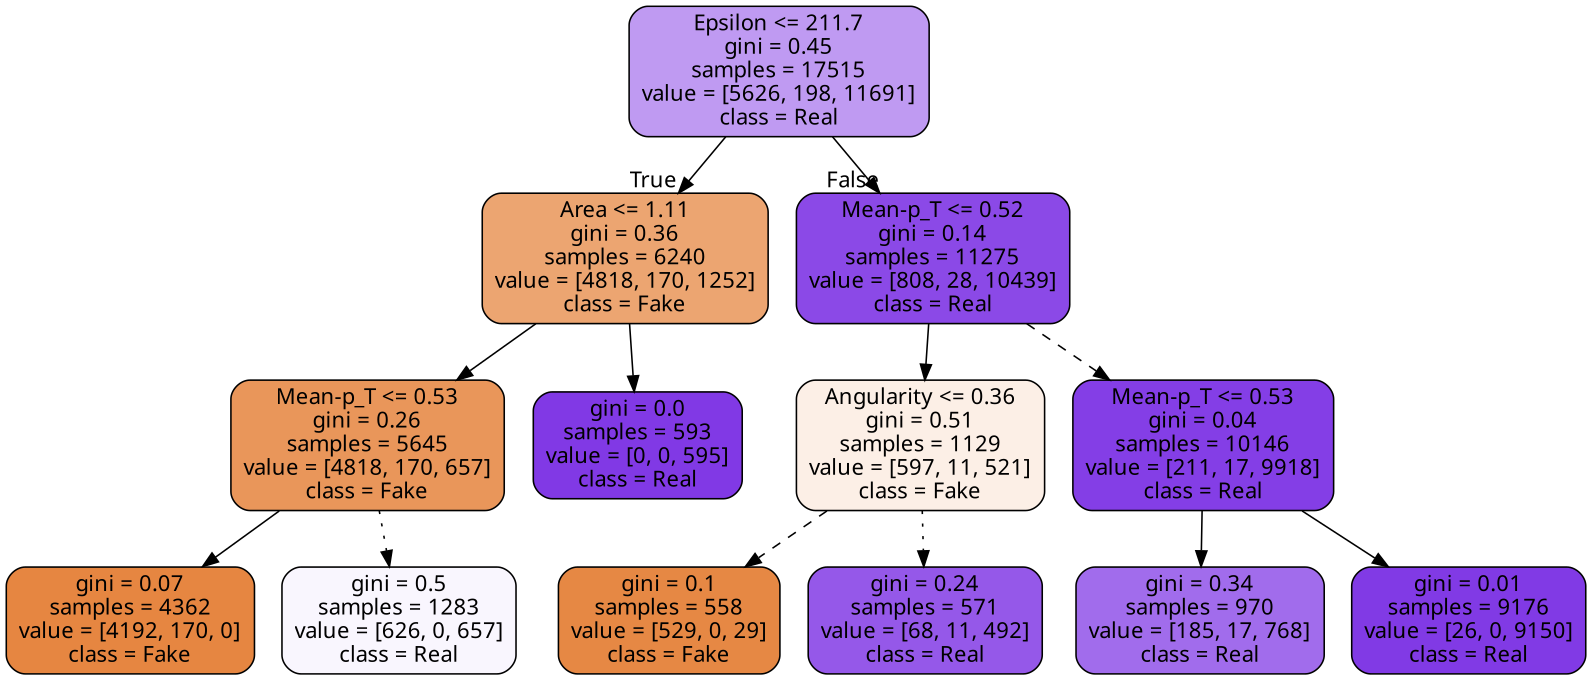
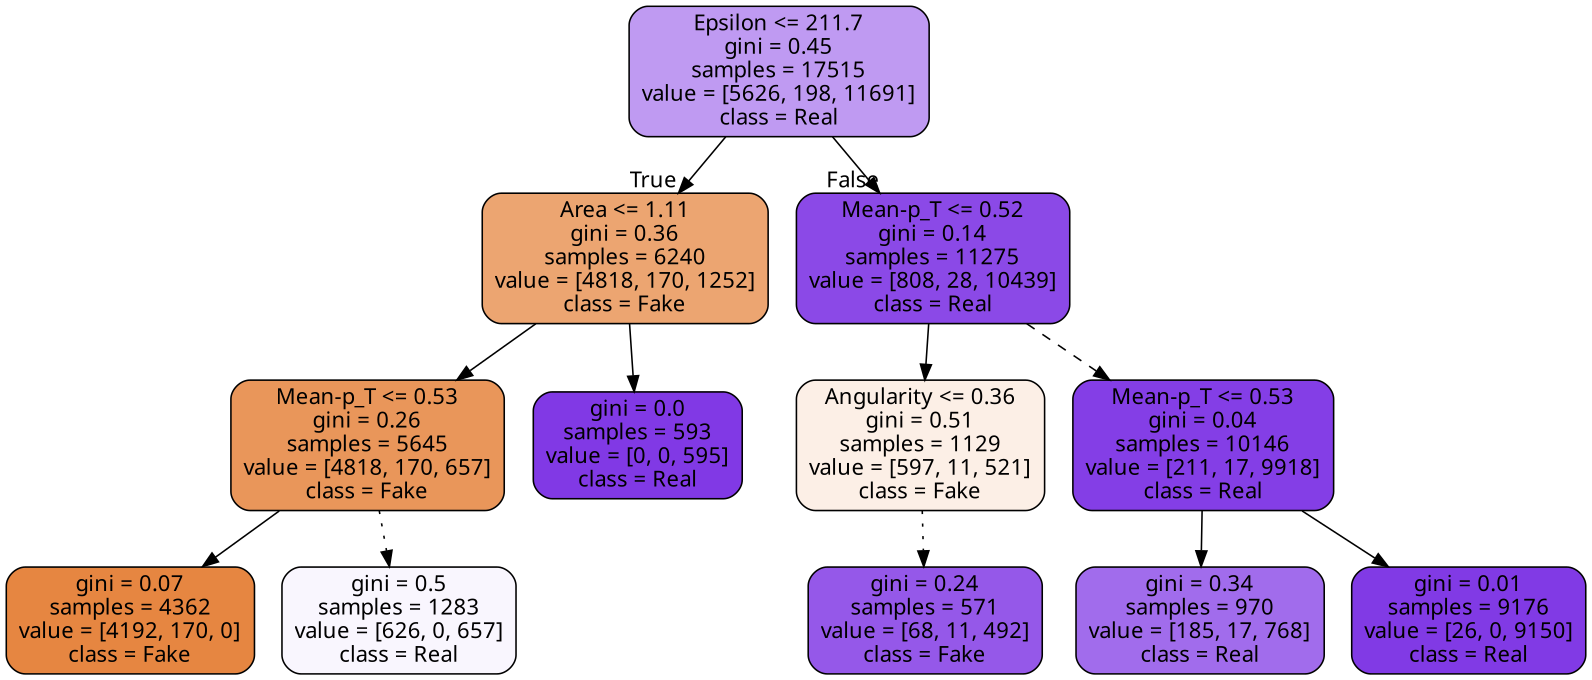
node "gini = 0.1 samples = 558 value = [529, 0, 29] class = Fake": removed
node "gini = 0.24 samples = 571 value = [68, 11, 492] class = Real": label "gini = 0.24 samples = 571 value = [68, 11, 492] class = Real" -> "gini = 0.24 samples = 571 value = [68, 11, 492] class = Fake"
